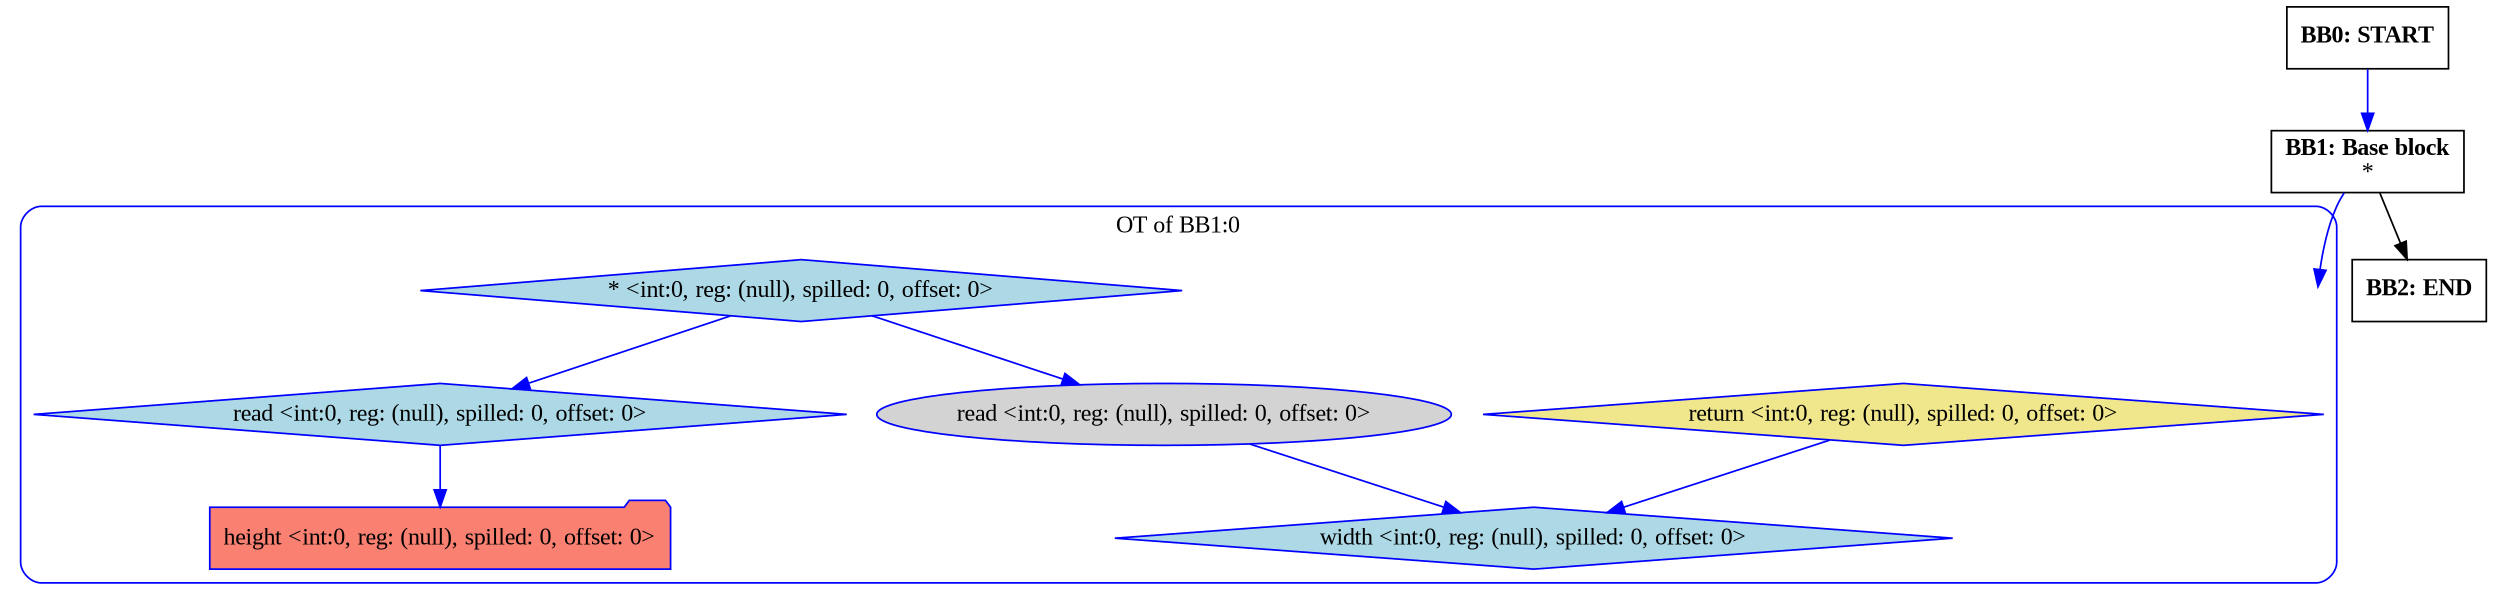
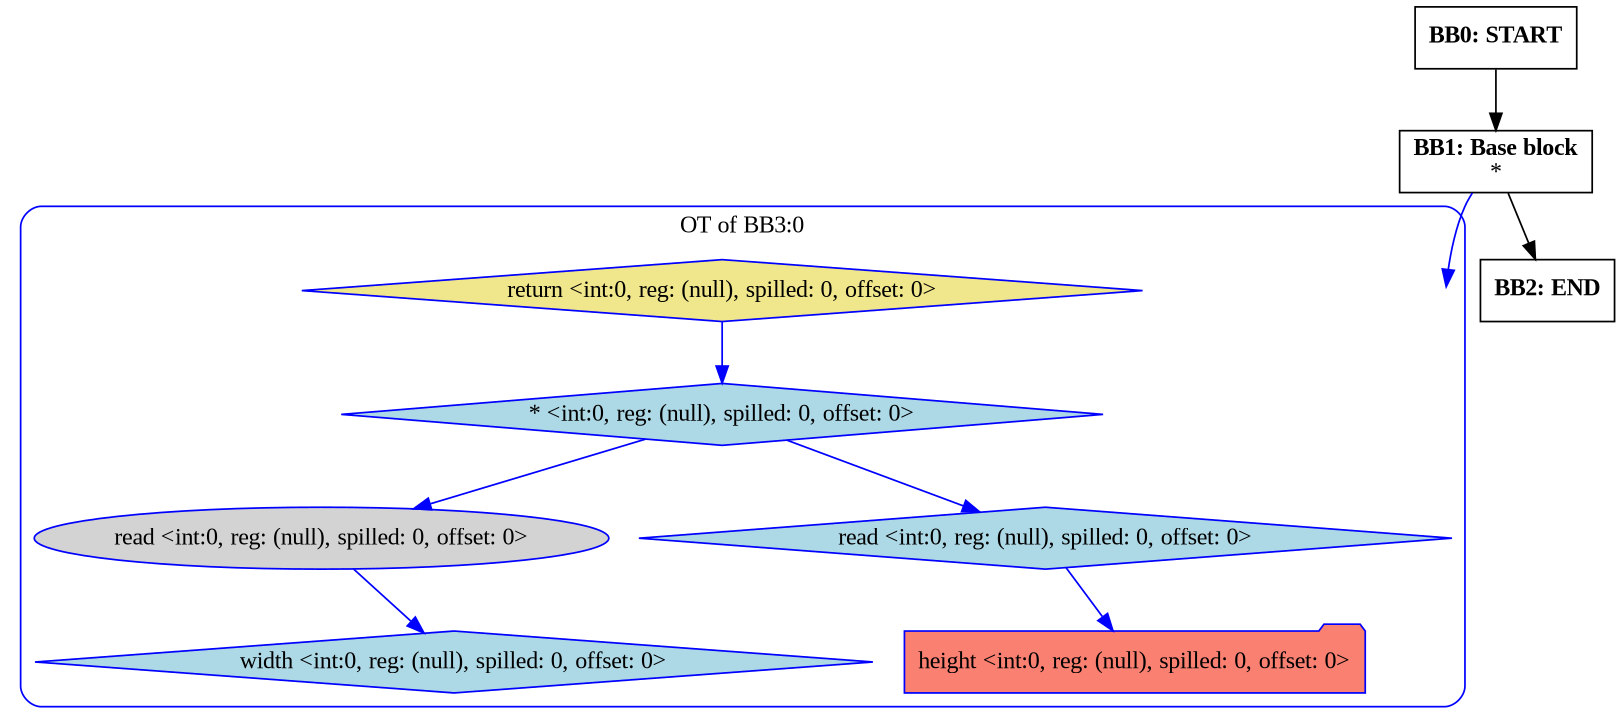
edge "BB0: START" -> "BB1: Base block": color blue -> black
cluster "OT of BB1:0": label "OT of BB1:0" -> "OT of BB3:0"
edge "return <int:0, reg: (null), spilled: 0, offset: 0>" -> "width <int:0, reg: (null), spilled: 0, offset: 0>": now "return <int:0, reg: (null), spilled: 0, offset: 0>" -> "* <int:0, reg: (null), spilled: 0, offset: 0>"
